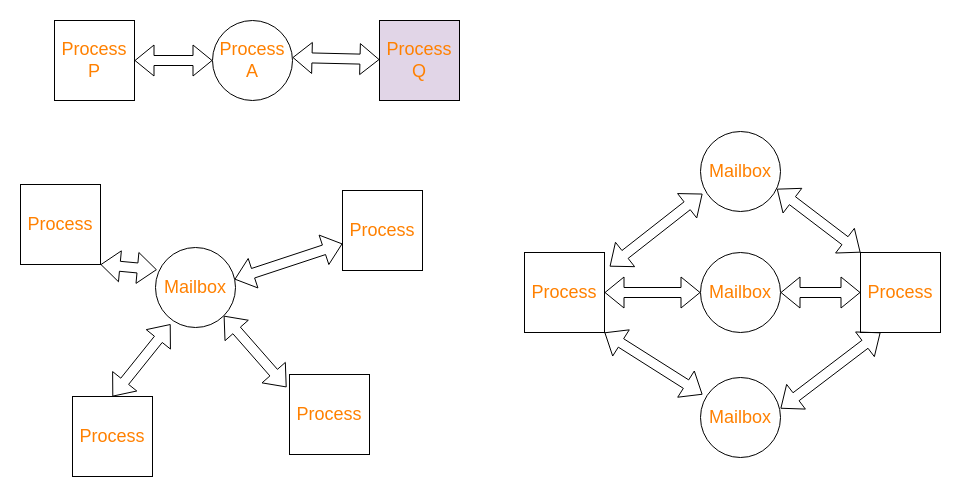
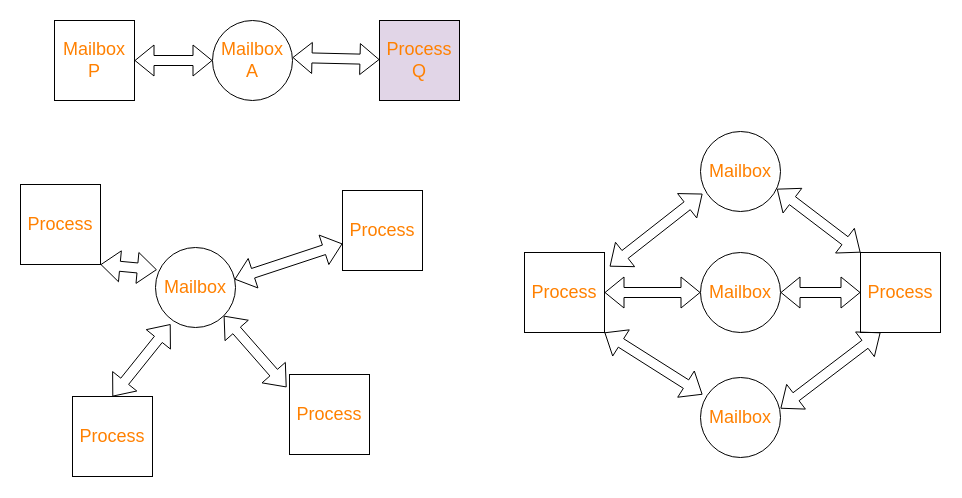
node "Process P": label "Process P" -> "Mailbox P"
node "Process A": label "Process A" -> "Mailbox A"
